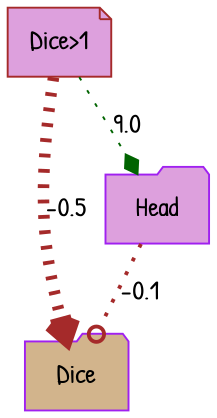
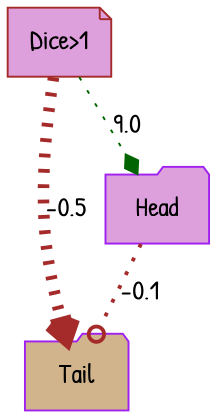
node "Dice": label "Dice" -> "Tail"
